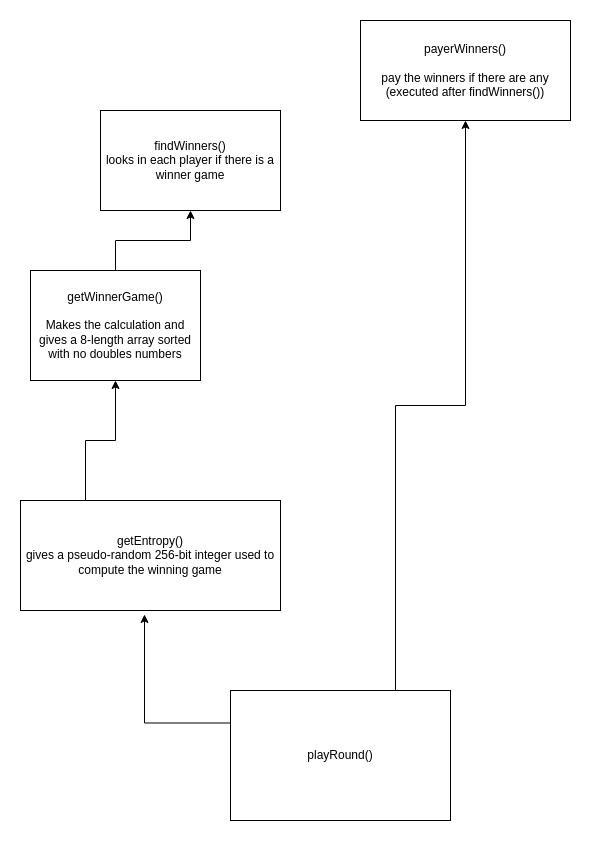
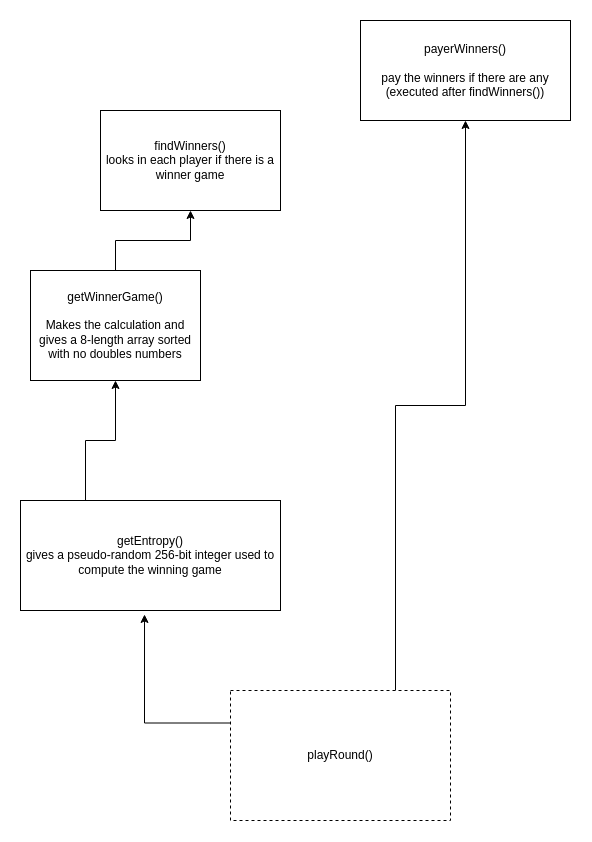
node "playRound()": style solid -> dashed
